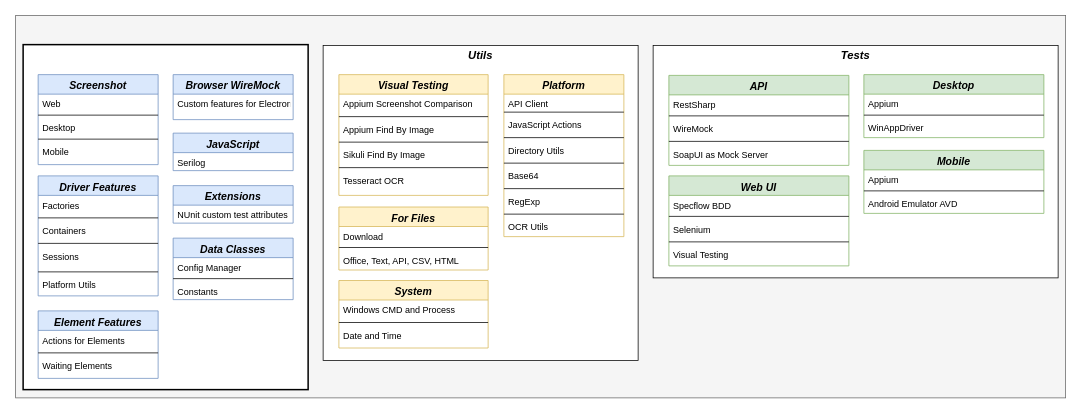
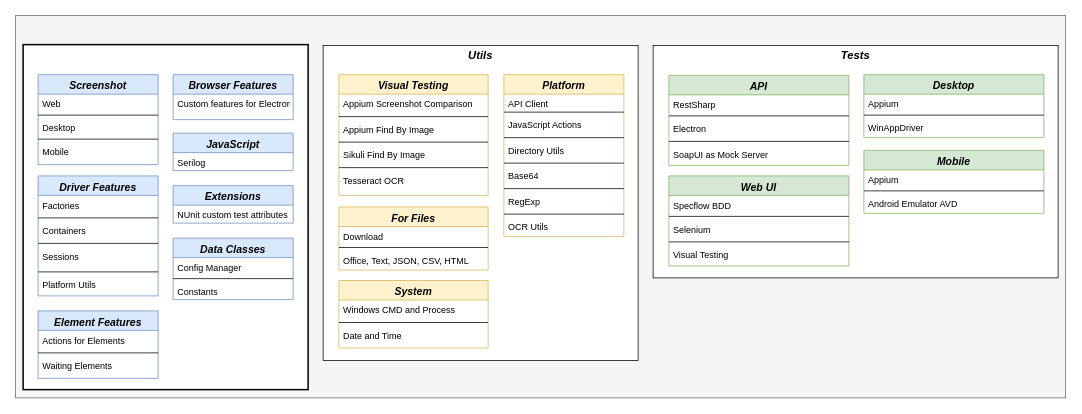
node "Browser WireMock": label "Browser WireMock" -> "Browser Features"
node "WireMock": label "WireMock" -> "Electron"
node "Office, Text, API, CSV, HTML": label "Office, Text, API, CSV, HTML" -> "Office, Text, JSON, CSV, HTML"
